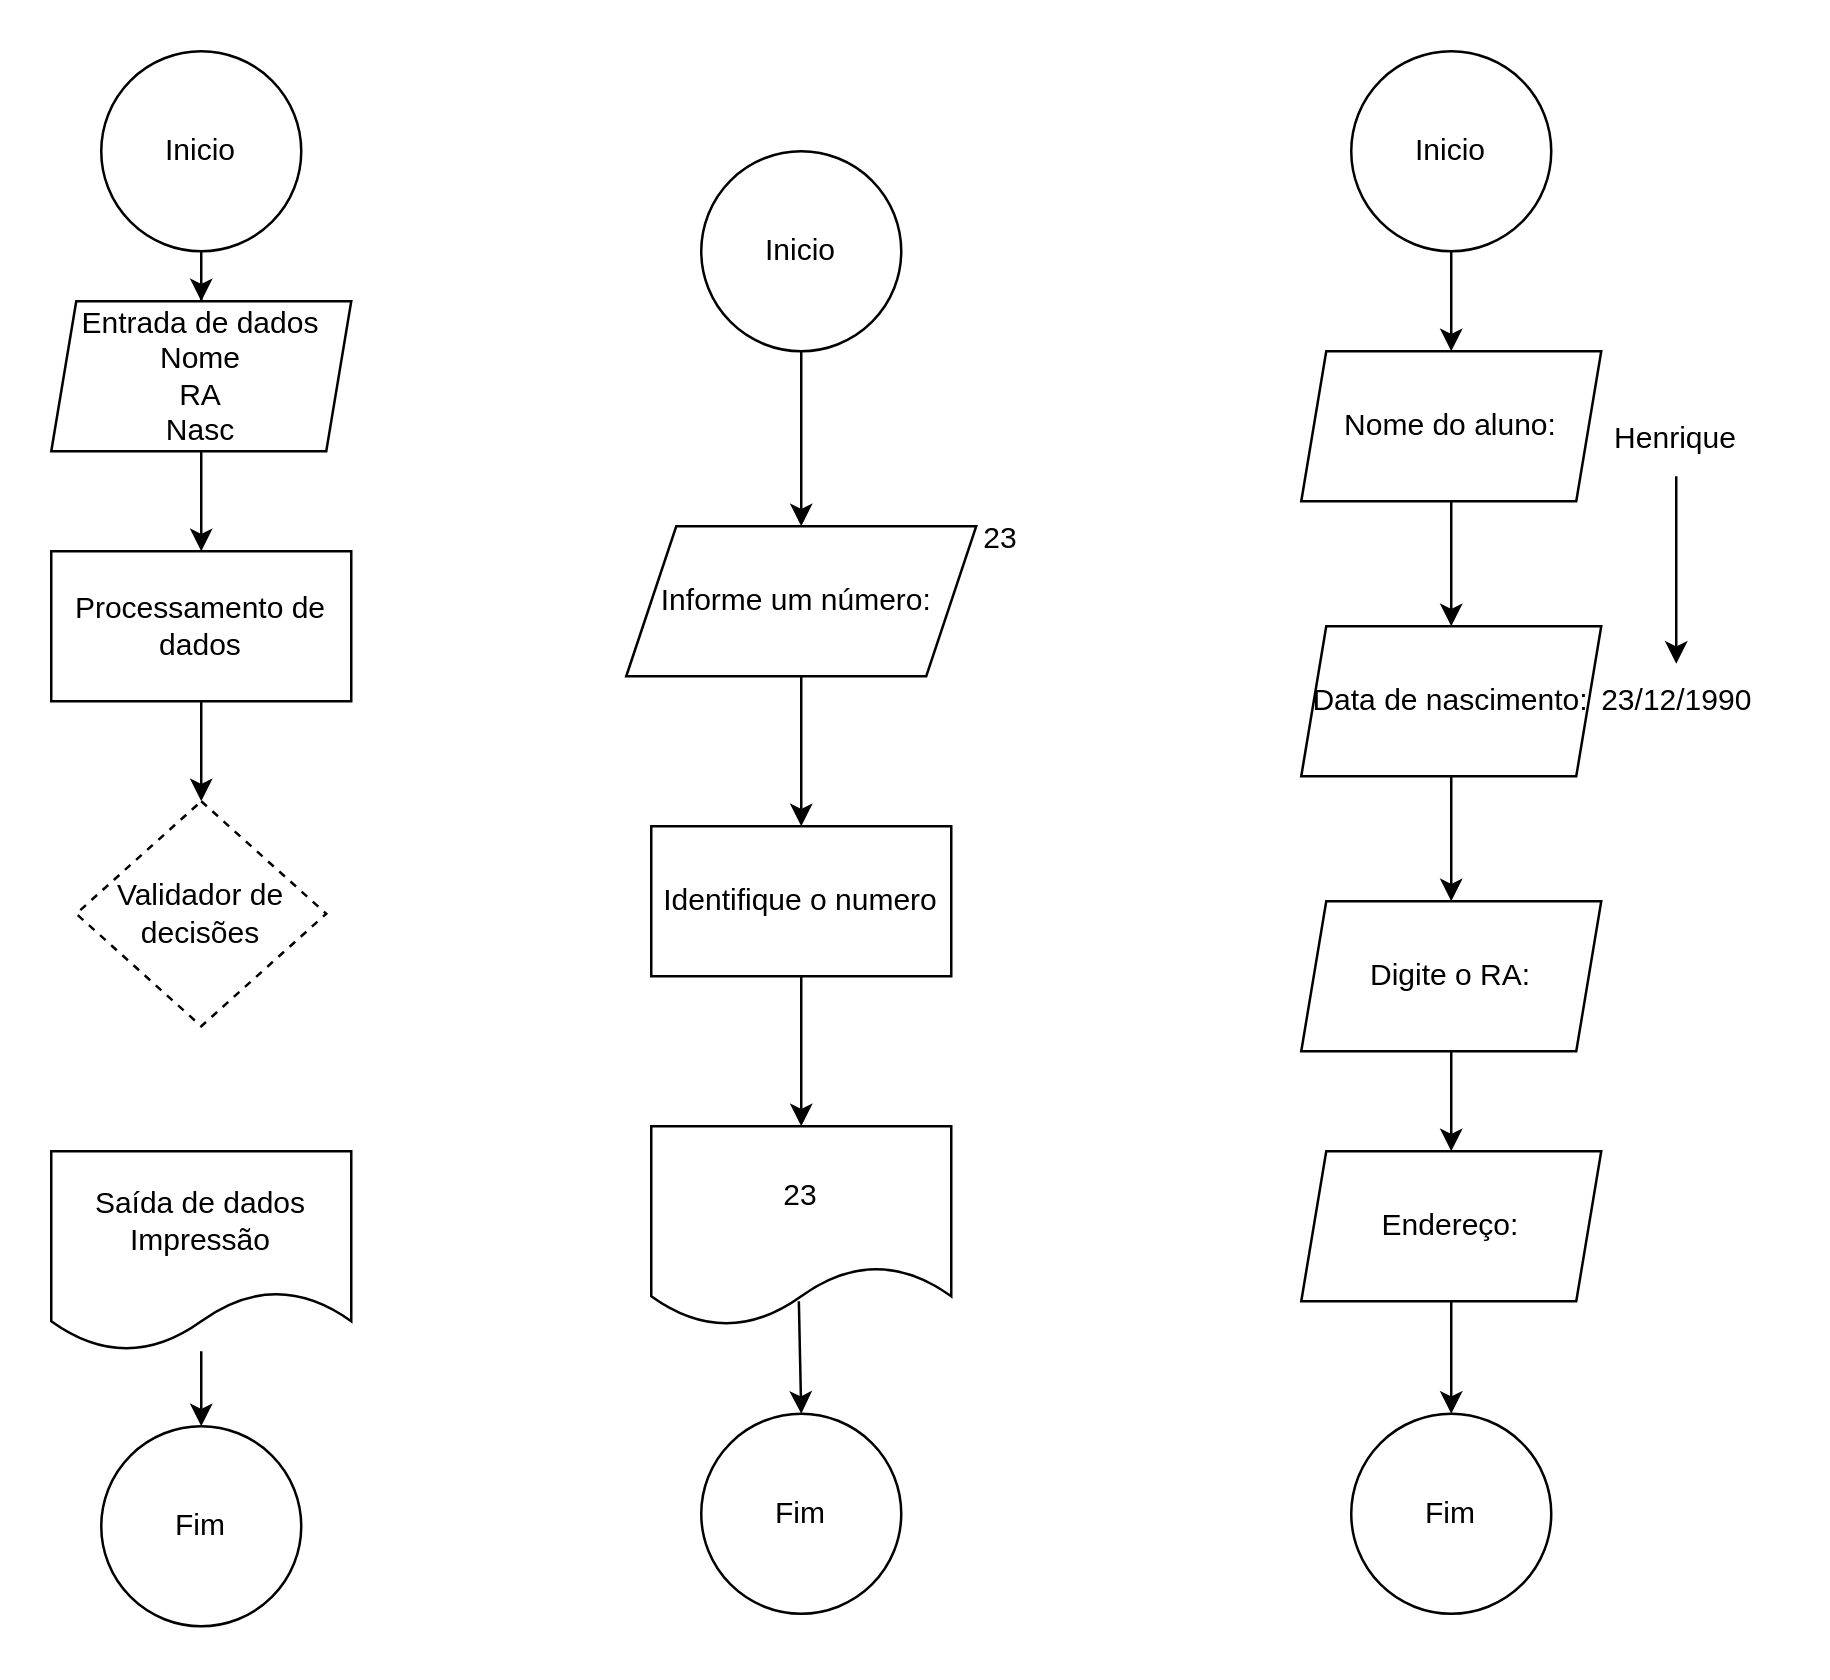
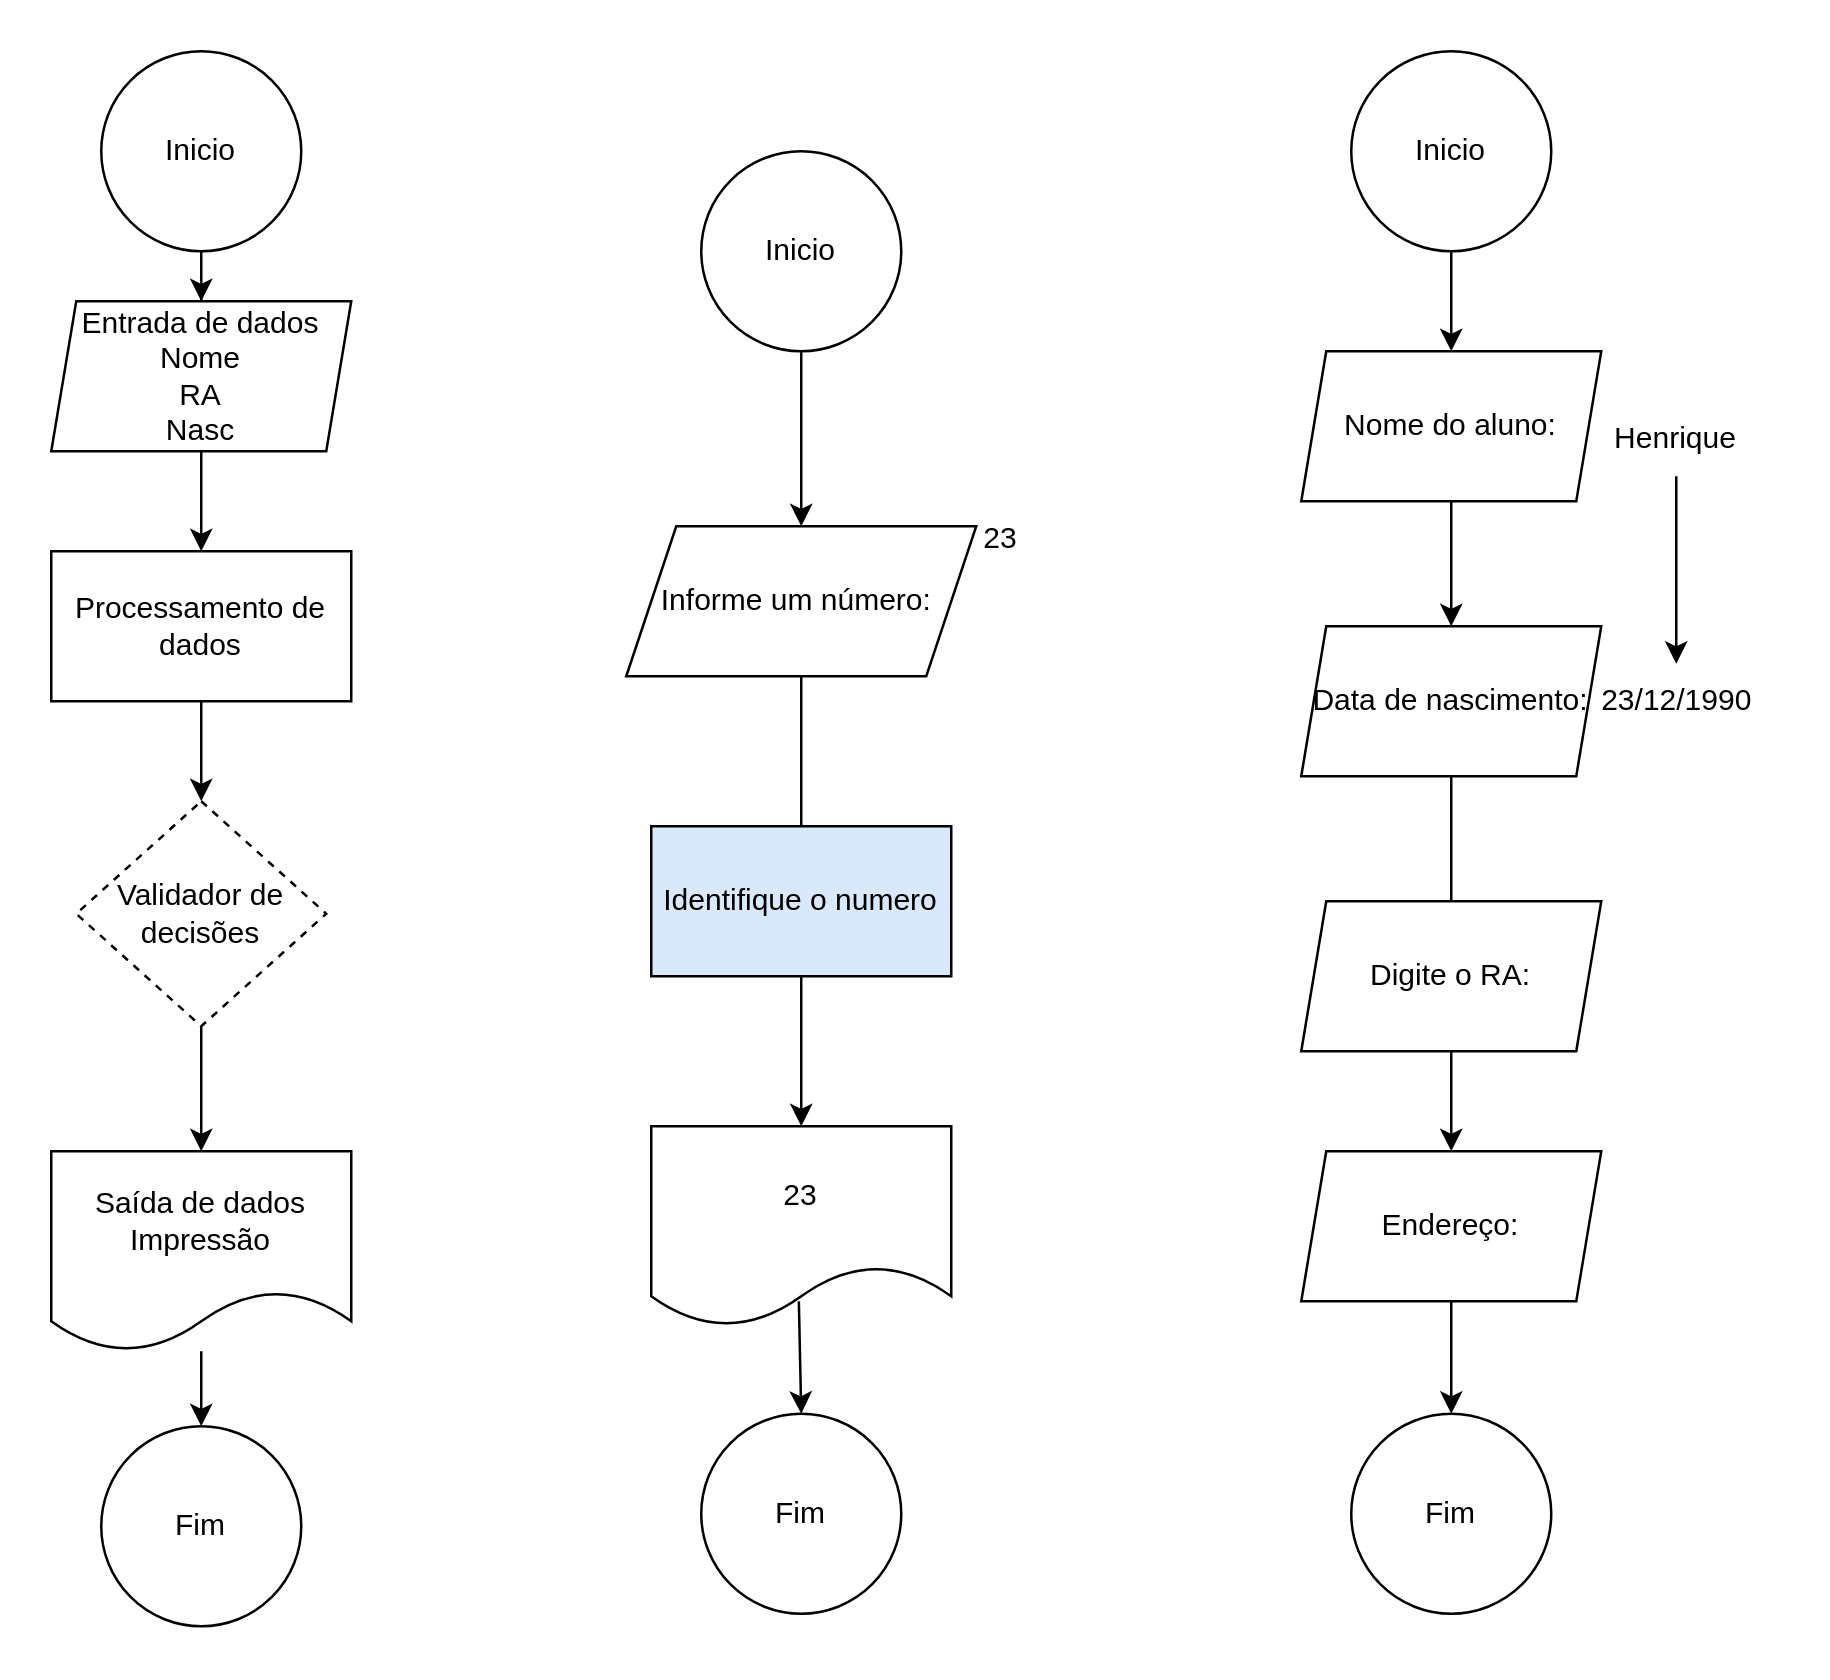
edge "Informe um número:" -> "Identifique o numero": arrowhead classic -> none
edge "Data de nascimento:" -> "Digite o RA:": arrowhead classic -> none
node "Identifique o numero": fillcolor #ffffff -> #dae8fc
edge "Validador de decisões" -> "Saída de dados Impressão": added
